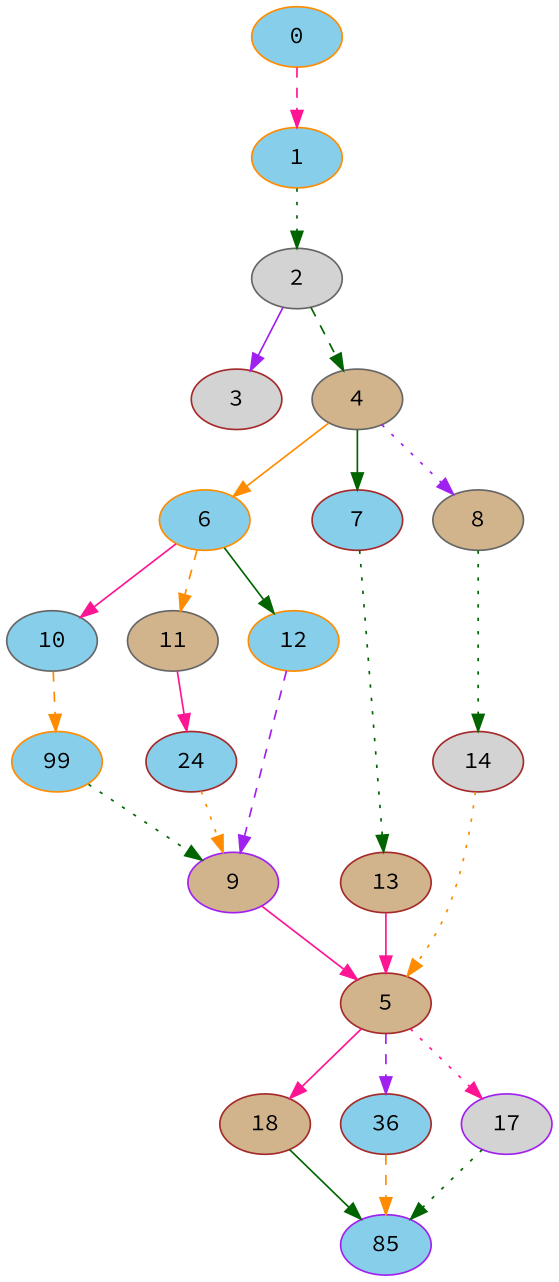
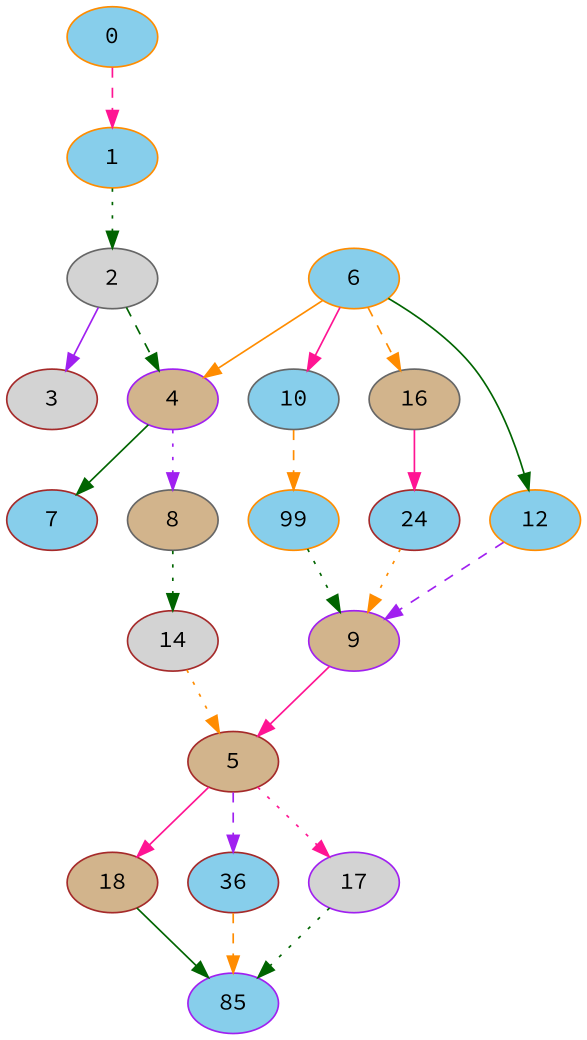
node "4": color gray40 -> purple
edge "4" -> "6": reversed
node "11": label "11" -> "16"
node "13": removed
